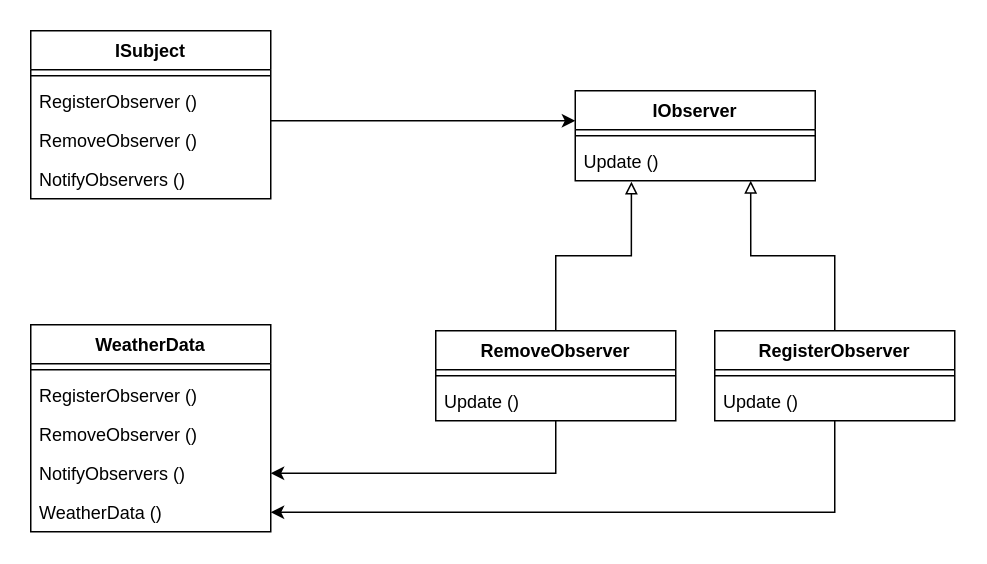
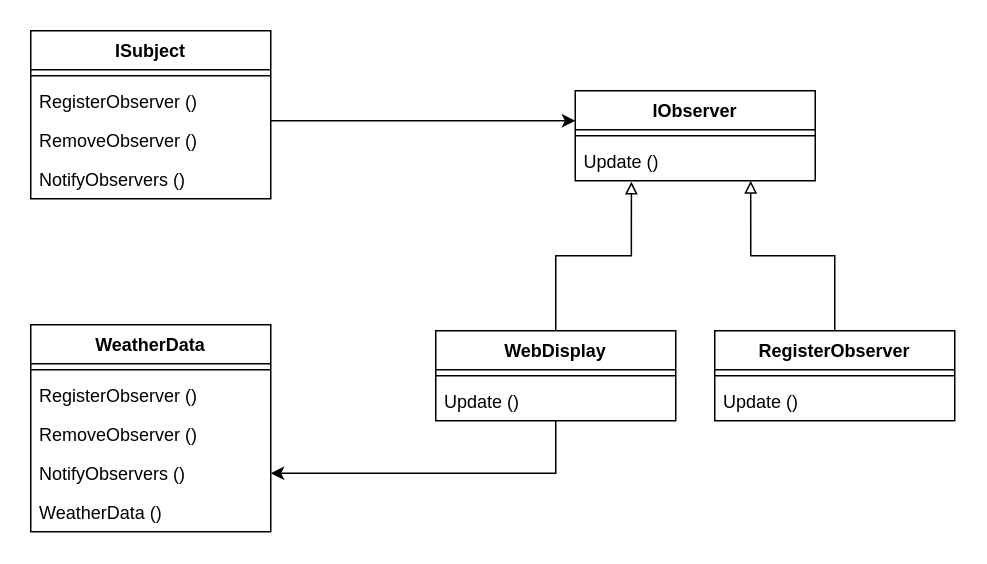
node "RemoveObserver": label "RemoveObserver" -> "WebDisplay"
edge "RegisterObserver" -> "WeatherData ()": removed
